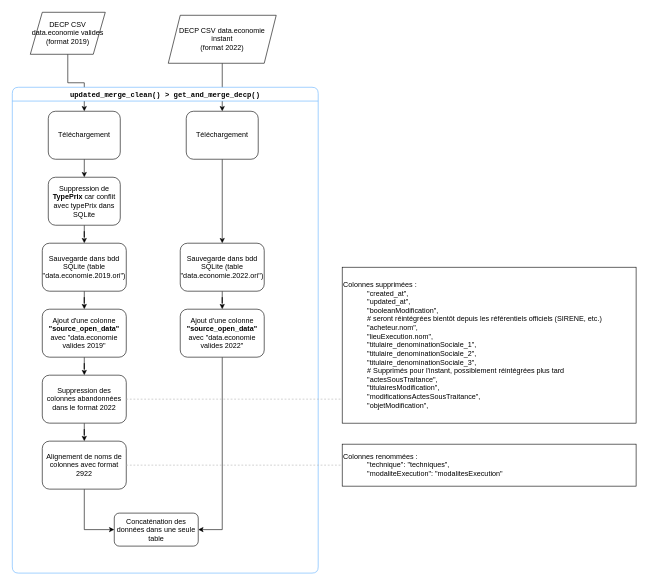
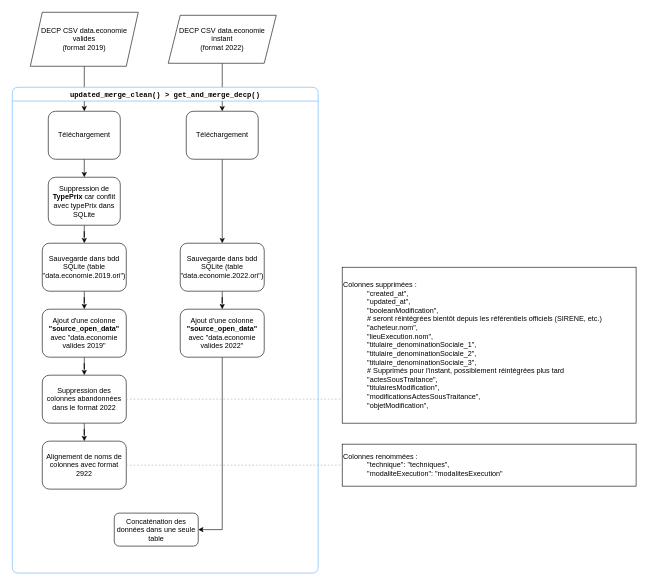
node "DECP CSV data.economie valides (format 2019)": size 75x42 -> 108x54
edge "Alignement de noms de colonnes avec format 2922" -> "Concaténation des données dans une seule table": removed
